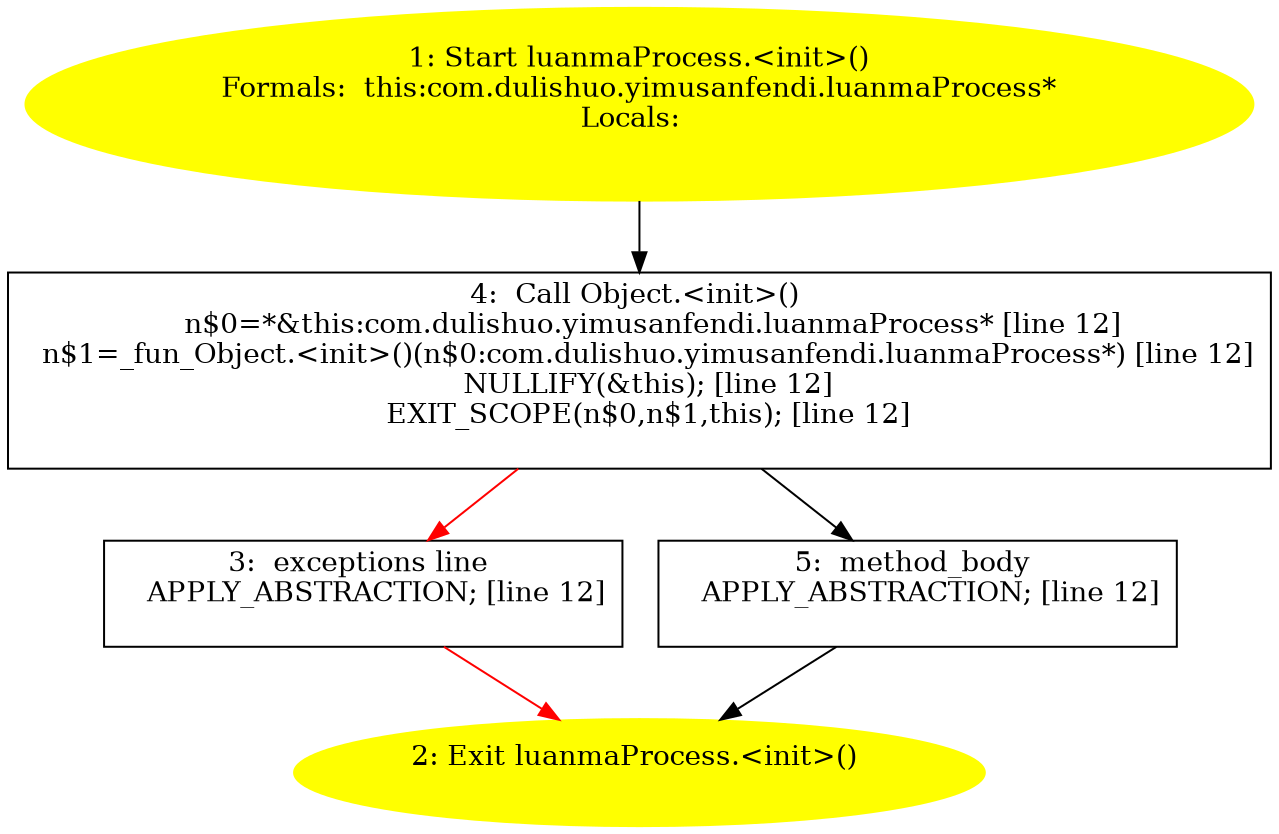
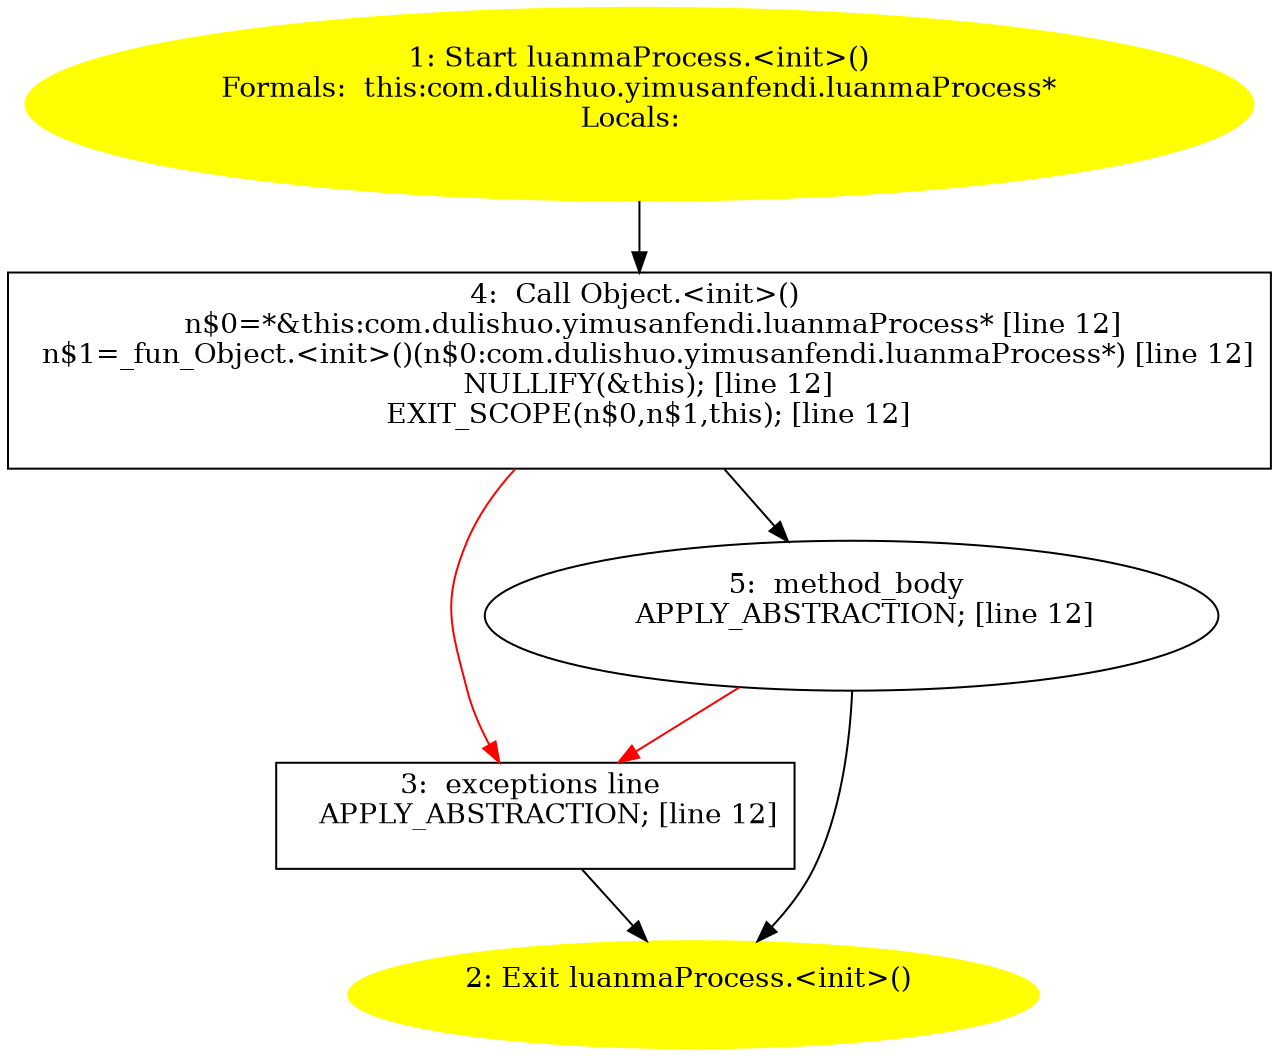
node "5:  method_body APPLY_ABSTRACTION; [line 12]": shape box -> ellipse
edge "3:  exceptions line APPLY_ABSTRACTION; [line 12]" -> "2: Exit luanmaProcess.<init>()": color red -> black
edge "5:  method_body APPLY_ABSTRACTION; [line 12]" -> "3:  exceptions line APPLY_ABSTRACTION; [line 12]": added
